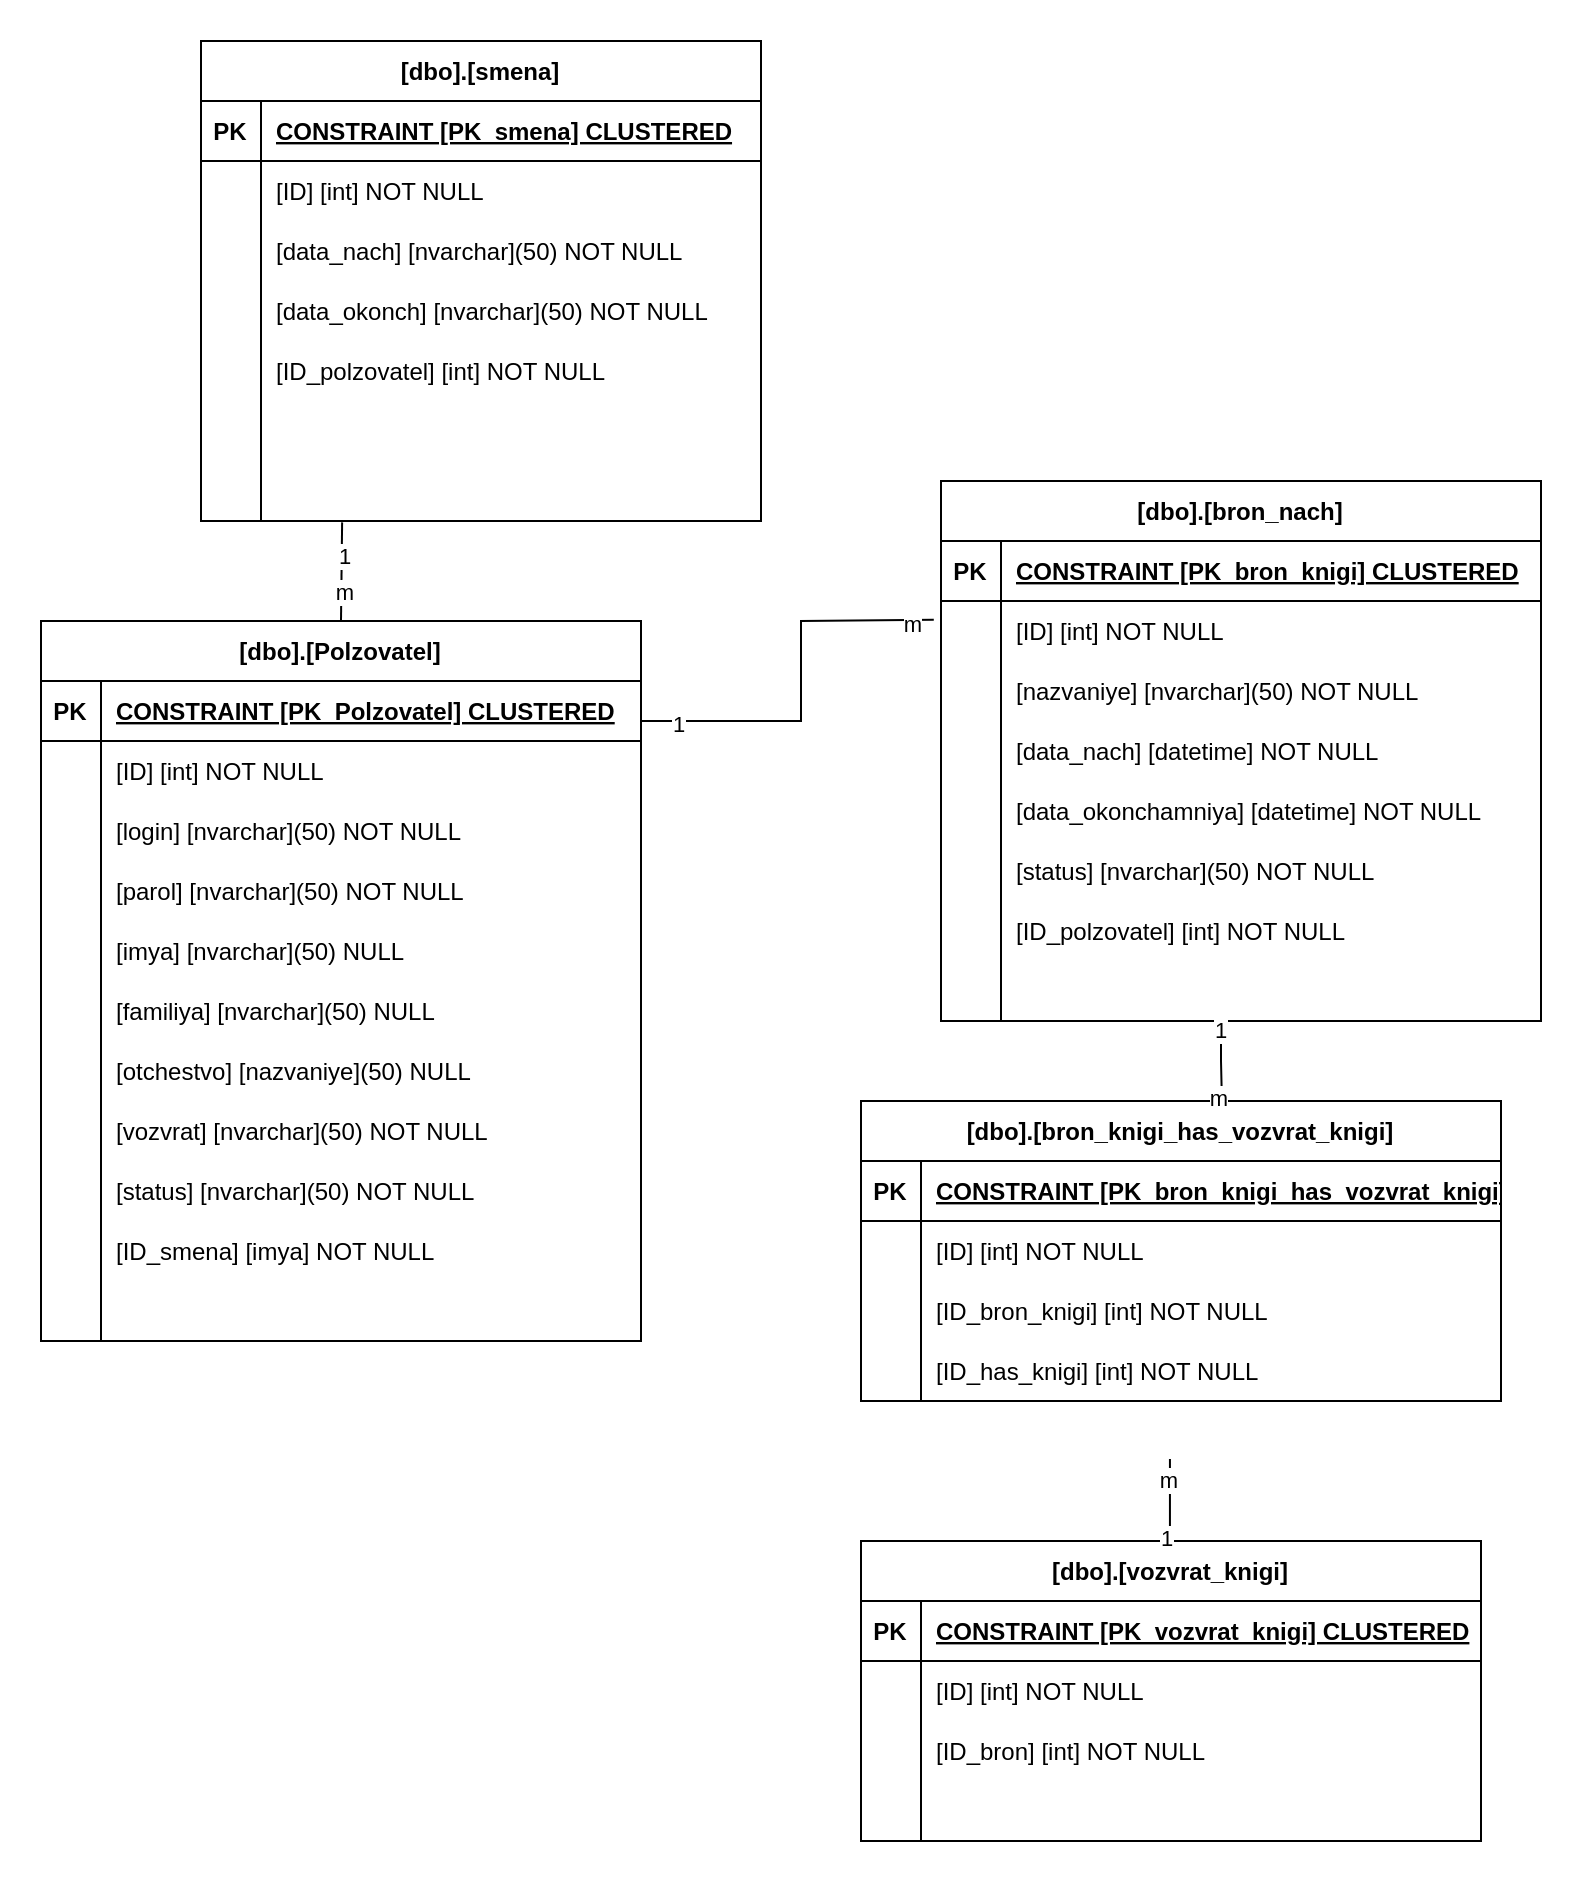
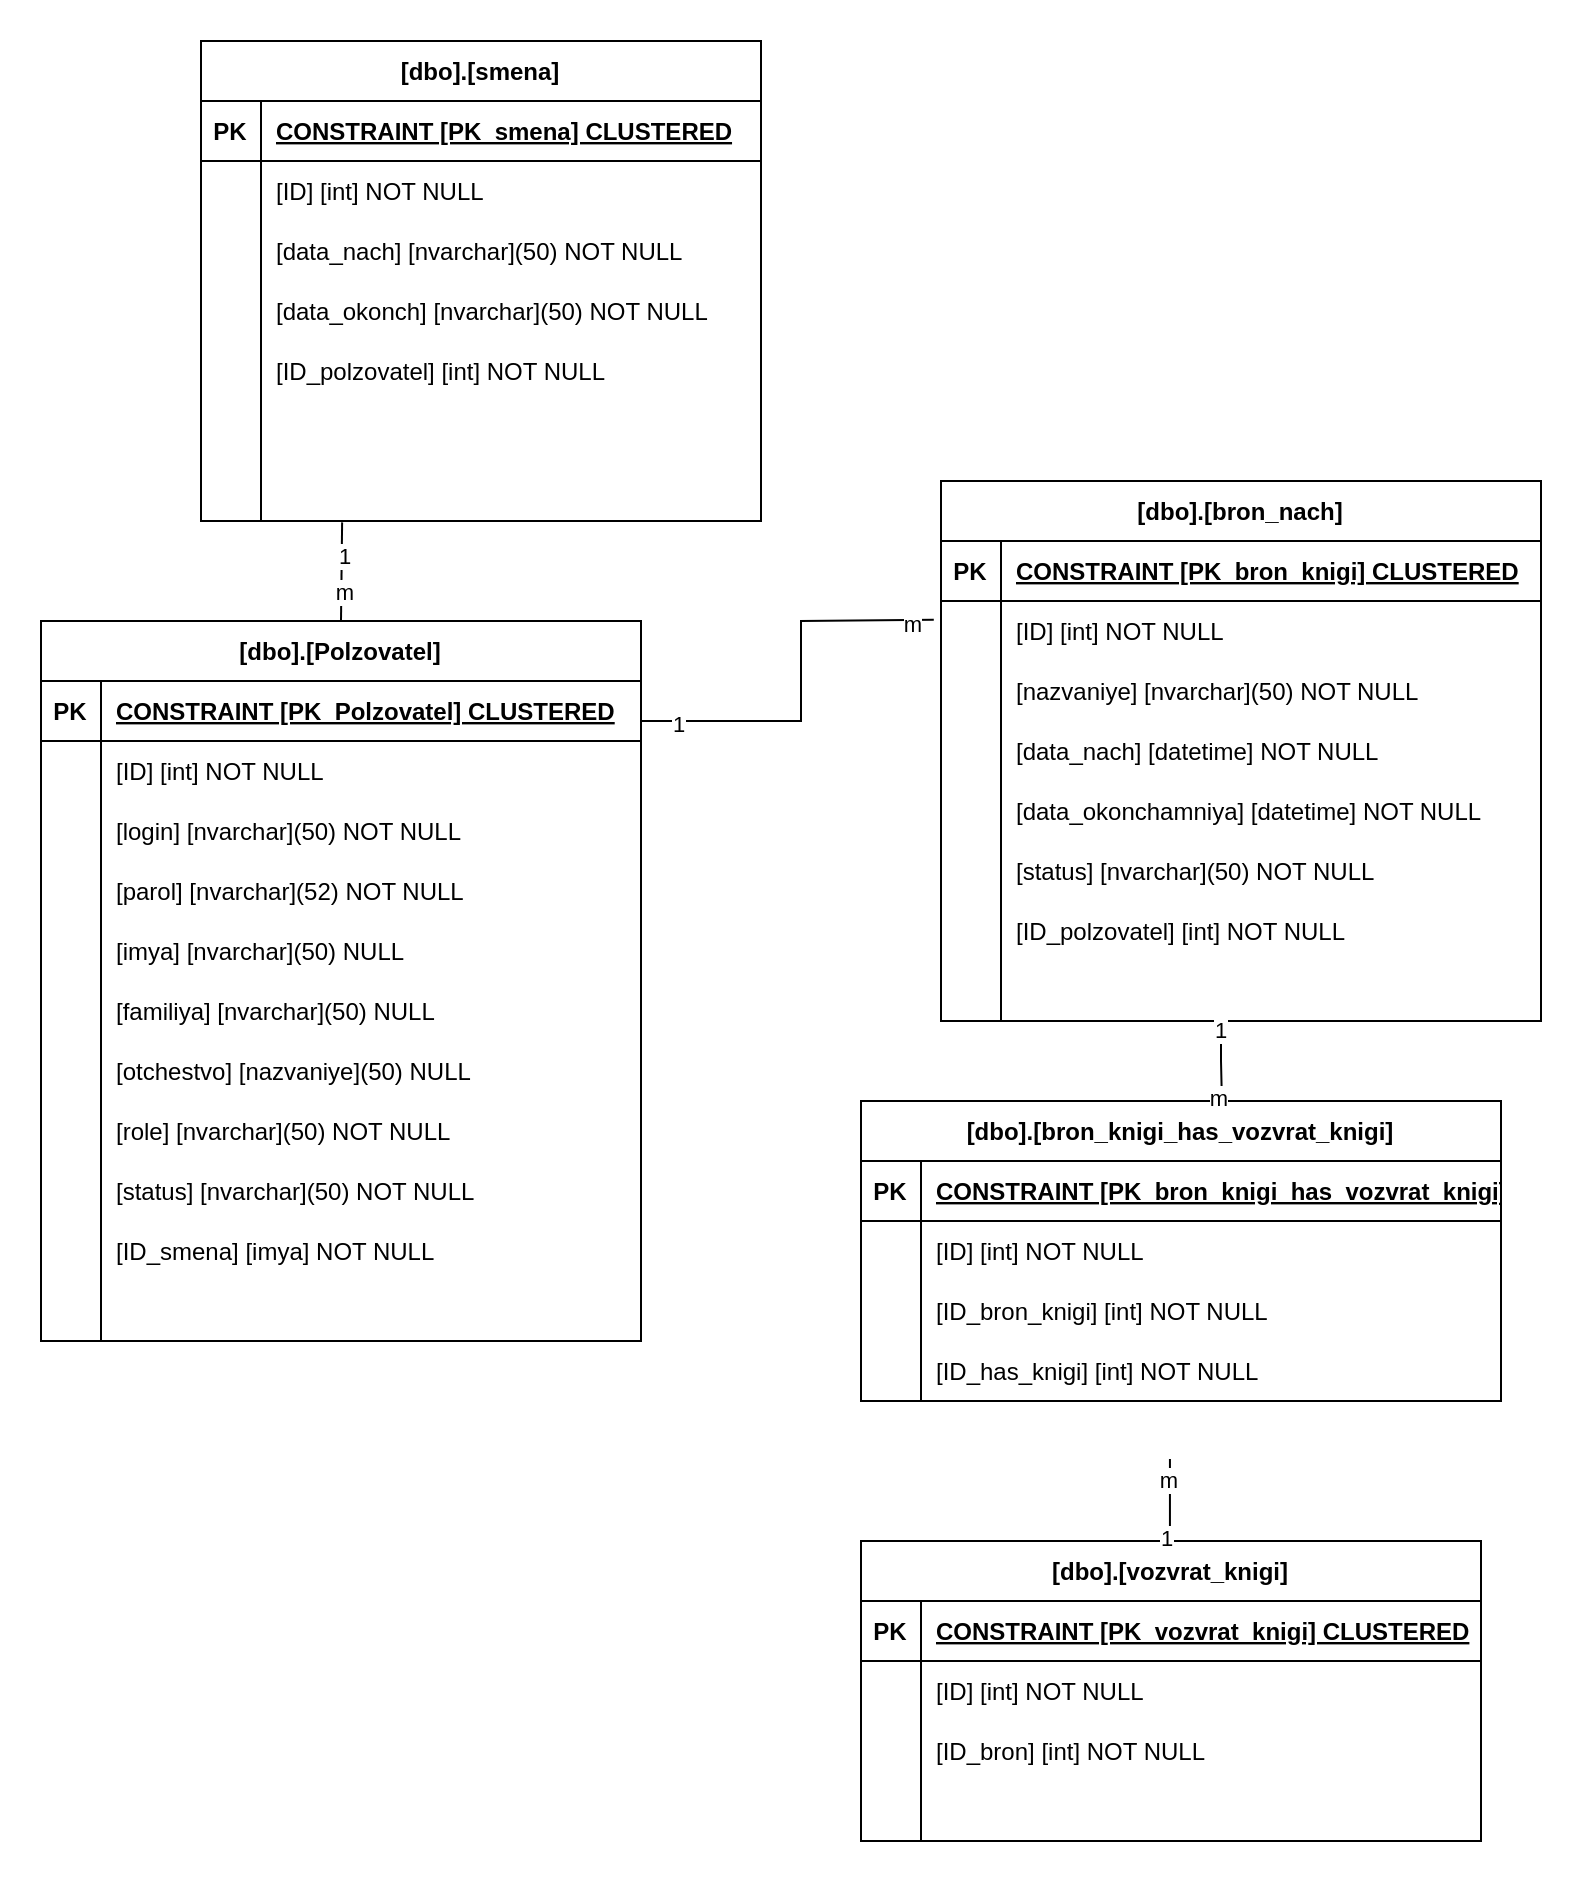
node "[parol] [nvarchar](50) NOT NULL": label "[parol] [nvarchar](50) NOT NULL" -> "[parol] [nvarchar](52) NOT NULL"
node "[vozvrat] [nvarchar](50) NOT NULL": label "[vozvrat] [nvarchar](50) NOT NULL" -> "[role] [nvarchar](50) NOT NULL"
